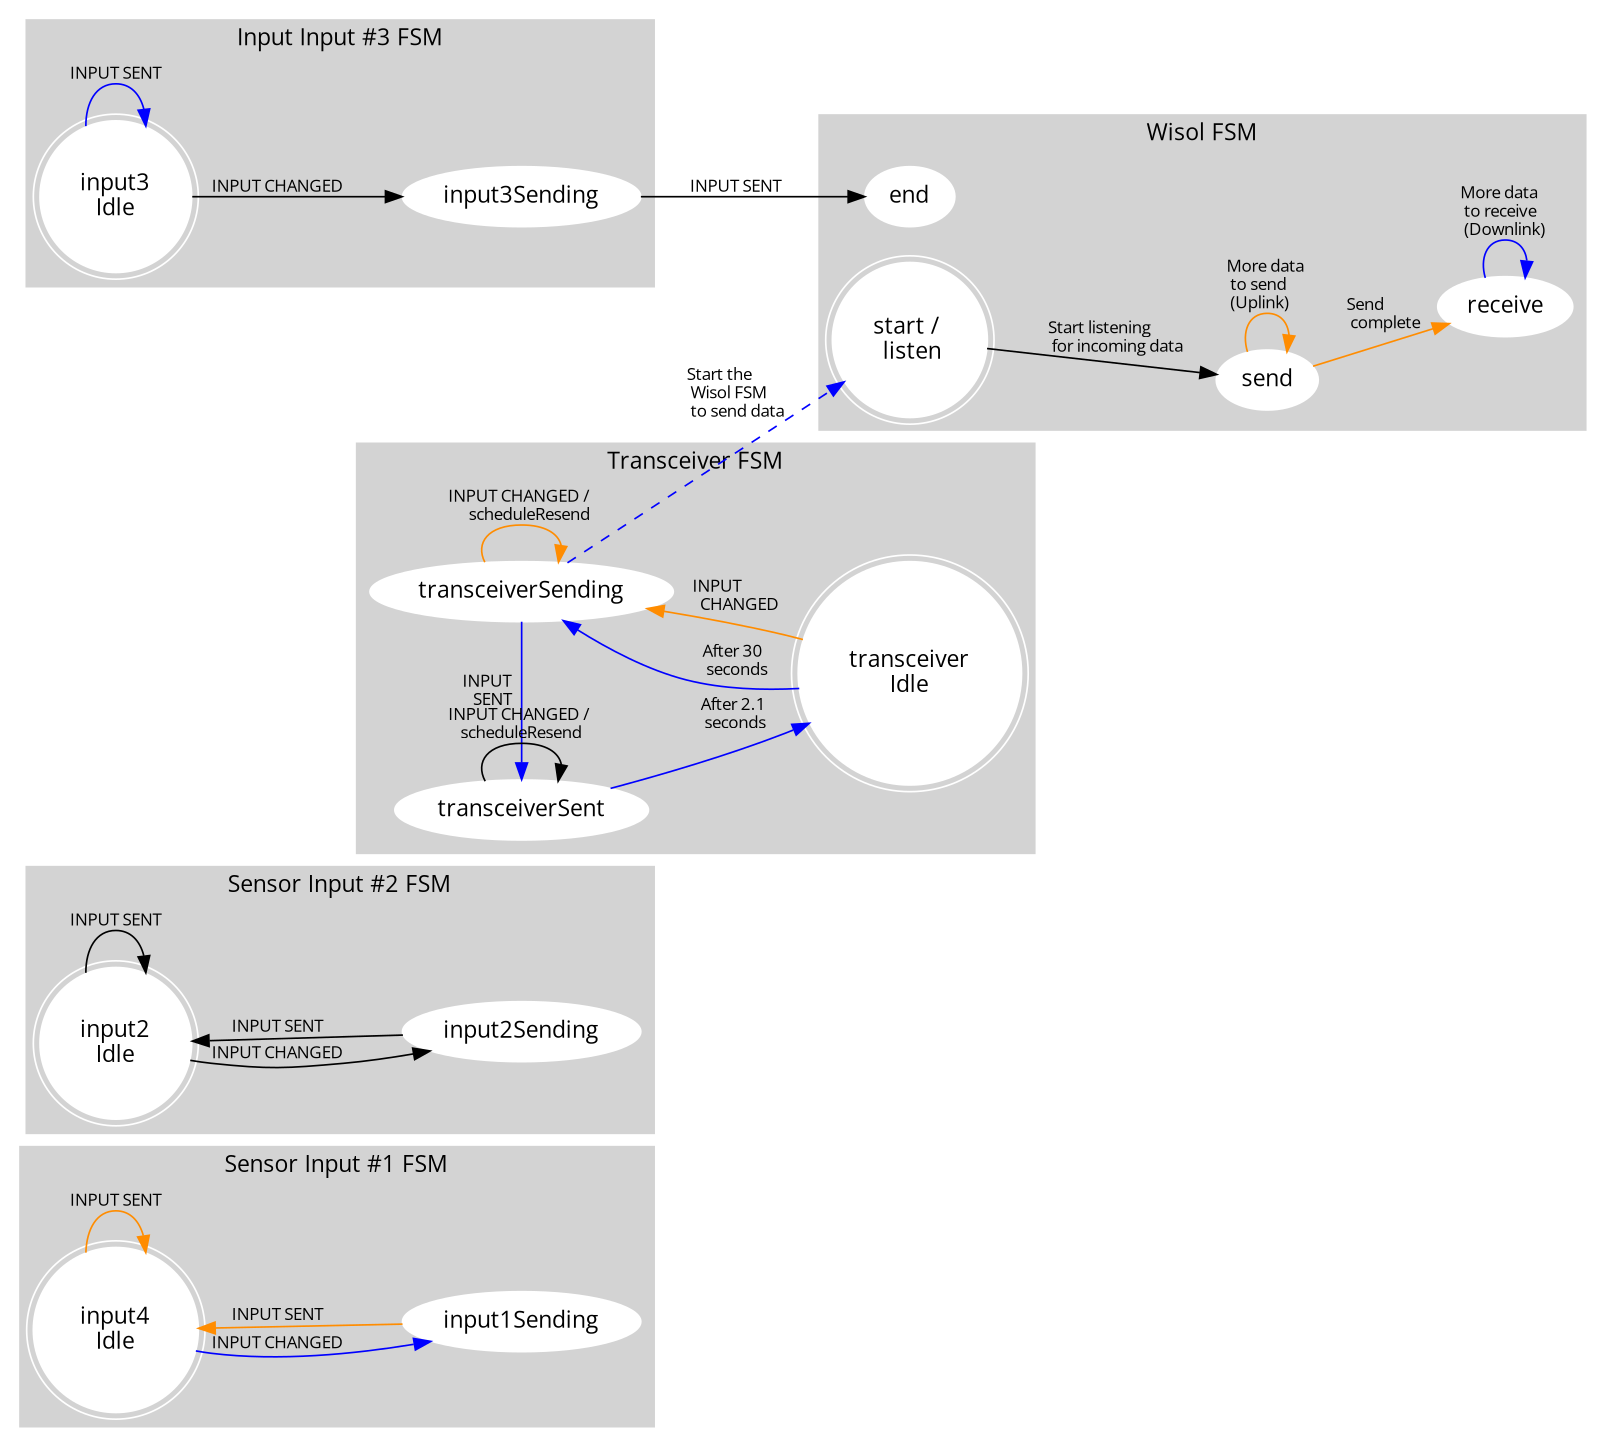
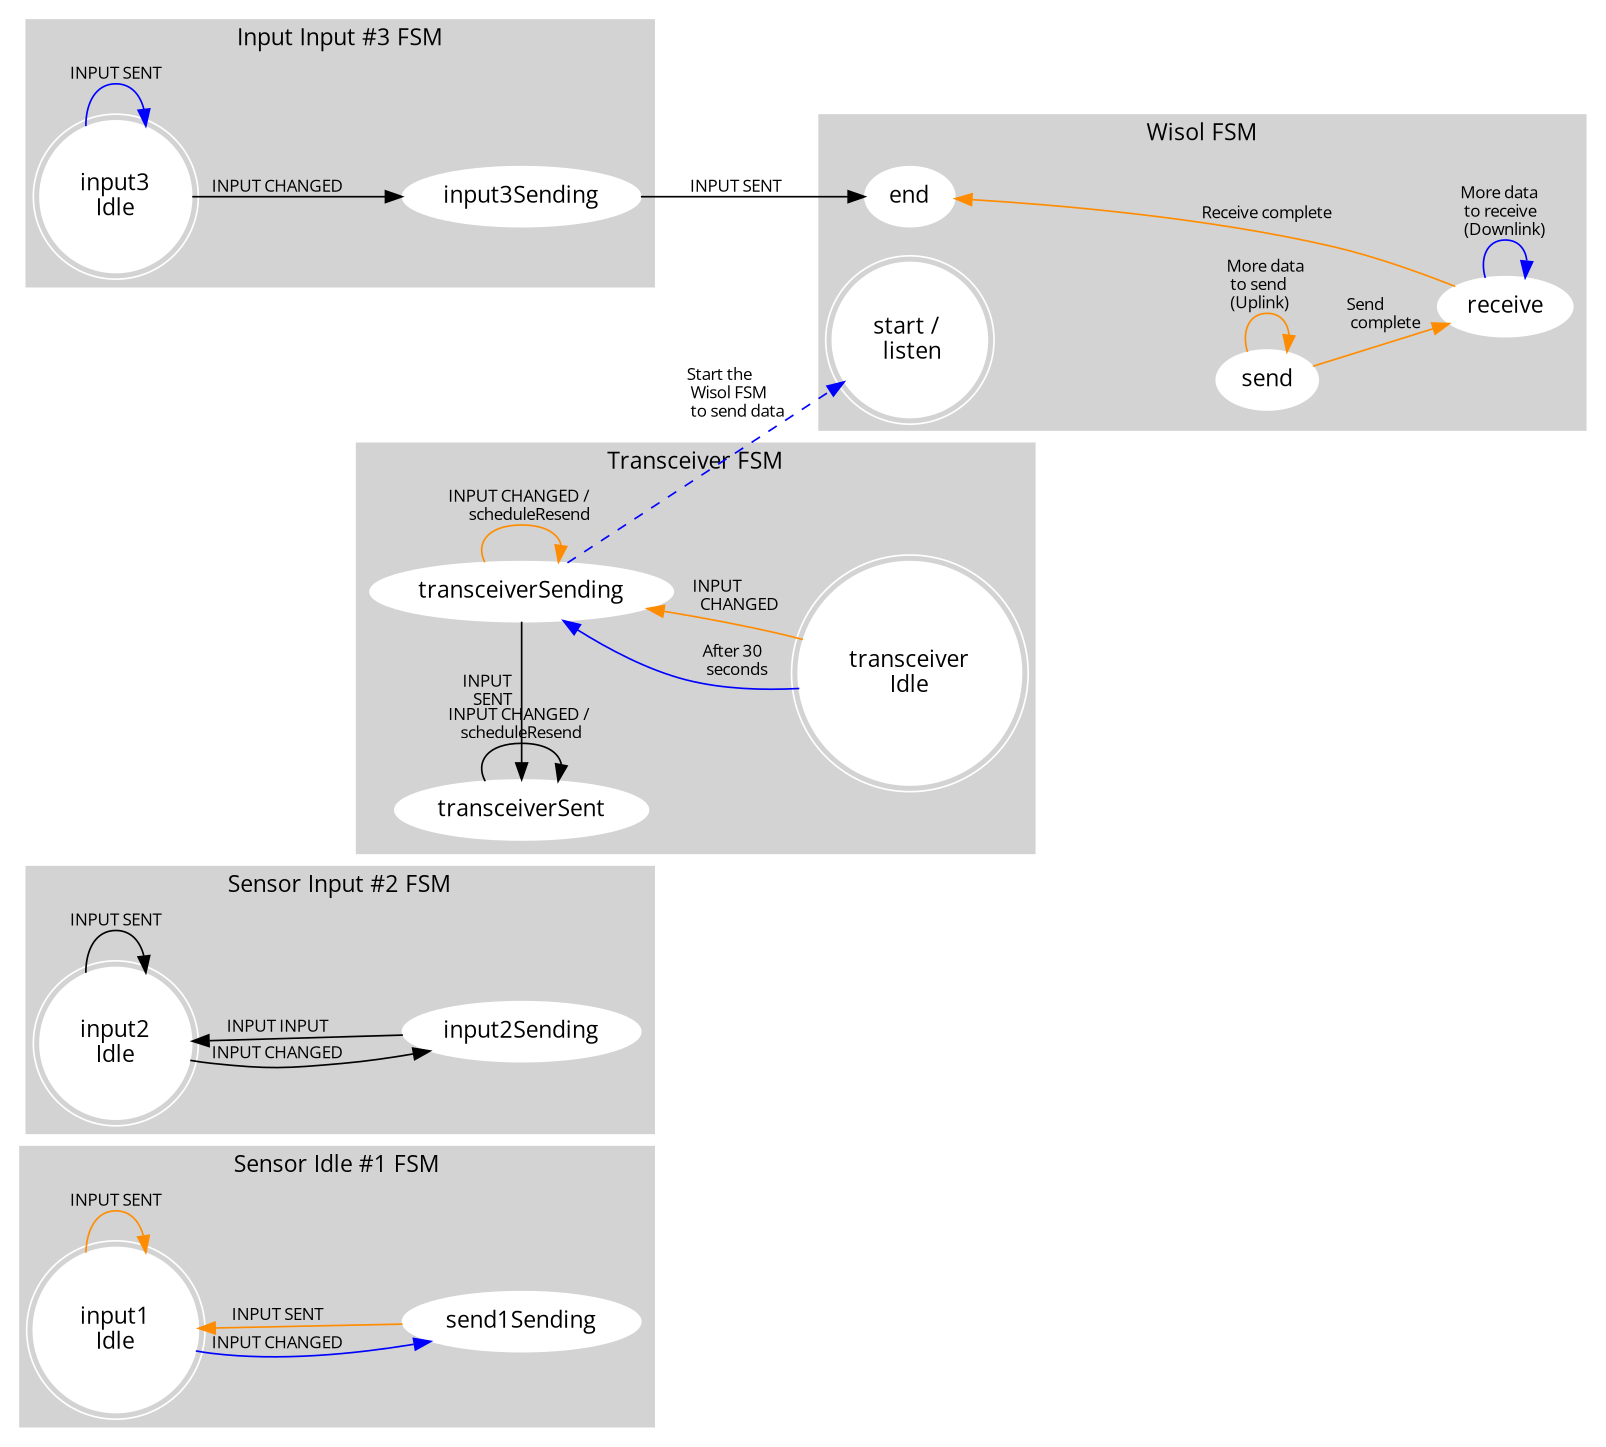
edge "receive" -> "end": added, label "Receive complete"
edge "start / listen" -> "send": removed, label "Start listening for incoming data"
edge "transceiverSending" -> "transceiverSent": color blue -> black
edge "transceiverSent" -> "transceiver Idle": removed, label "After 2.1 seconds"
edge "input2Sending" -> "input2 Idle": label "INPUT SENT" -> "INPUT INPUT"
cluster "Sensor Input #1 FSM": label "Sensor Input #1 FSM" -> "Sensor Idle #1 FSM"
node "input1Sending": label "input1Sending" -> "send1Sending"
node "input4 Idle": label "input4 Idle" -> "input1 Idle"
